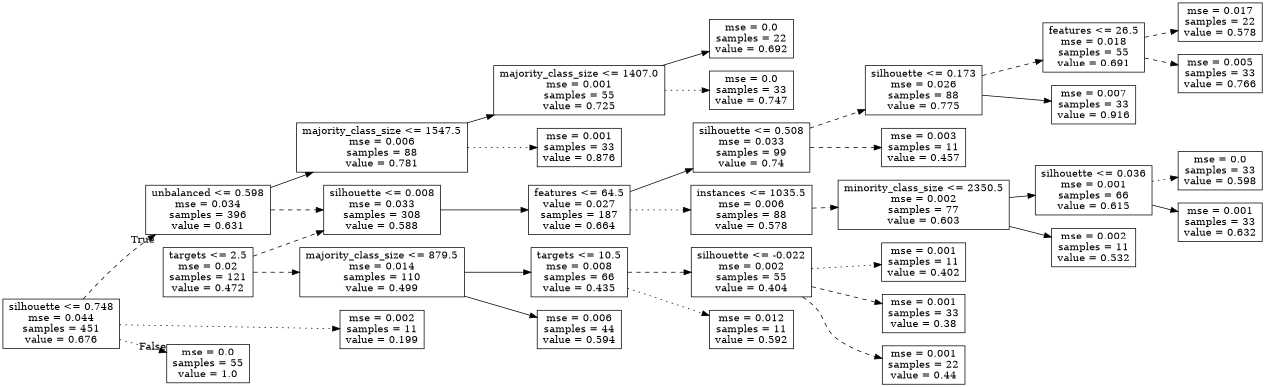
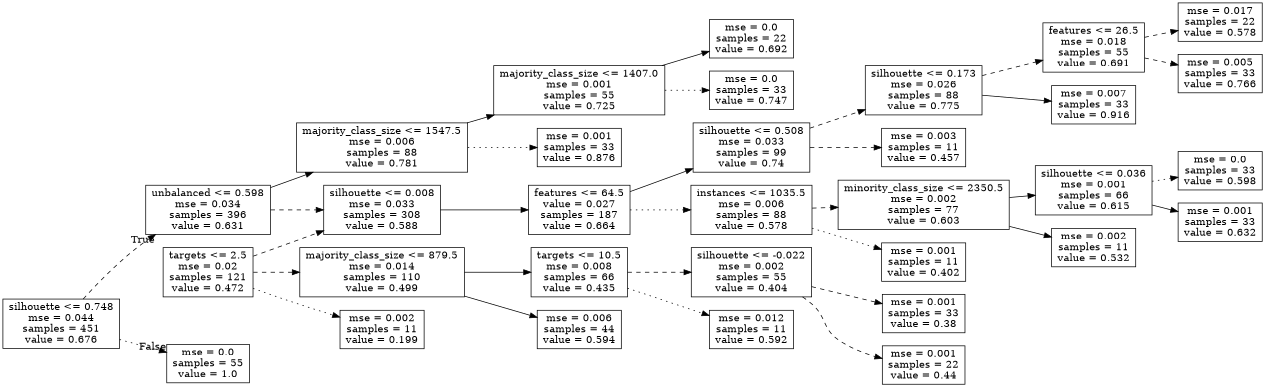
edge "silhouette <= -0.022 mse = 0.002 samples = 55 value = 0.404" -> "mse = 0.001 samples = 11 value = 0.402": now "instances <= 1035.5 mse = 0.006 samples = 88 value = 0.578" -> "mse = 0.001 samples = 11 value = 0.402"
edge "silhouette <= 0.748 mse = 0.044 samples = 451 value = 0.676" -> "mse = 0.002 samples = 11 value = 0.199": now "targets <= 2.5 mse = 0.02 samples = 121 value = 0.472" -> "mse = 0.002 samples = 11 value = 0.199"
